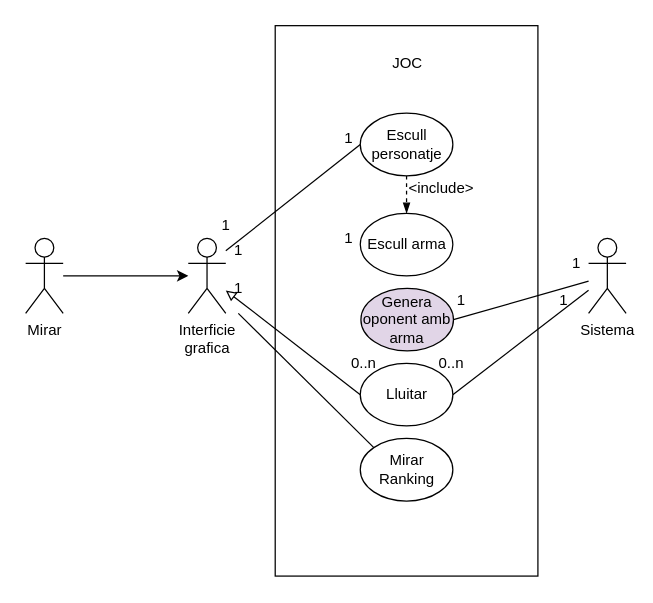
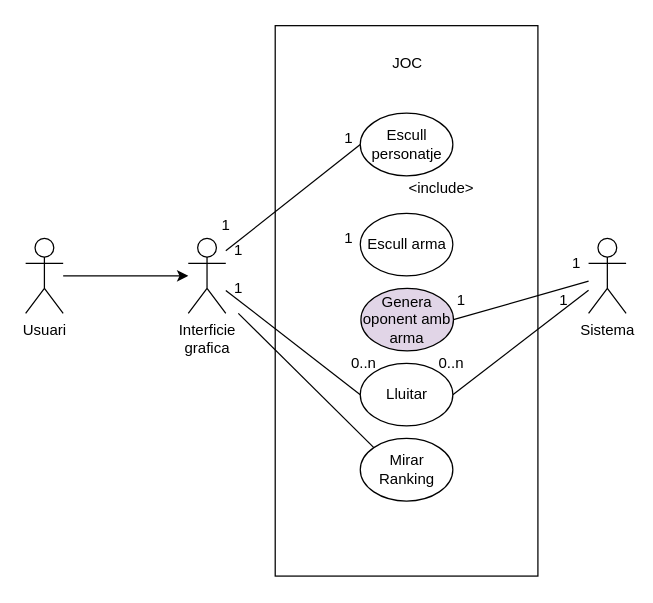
edge "Escull personatje" -> "Escull arma": removed
edge "Lluitar" -> "Interficie grafica": arrowhead block -> none
node "Mirar": label "Mirar" -> "Usuari"
